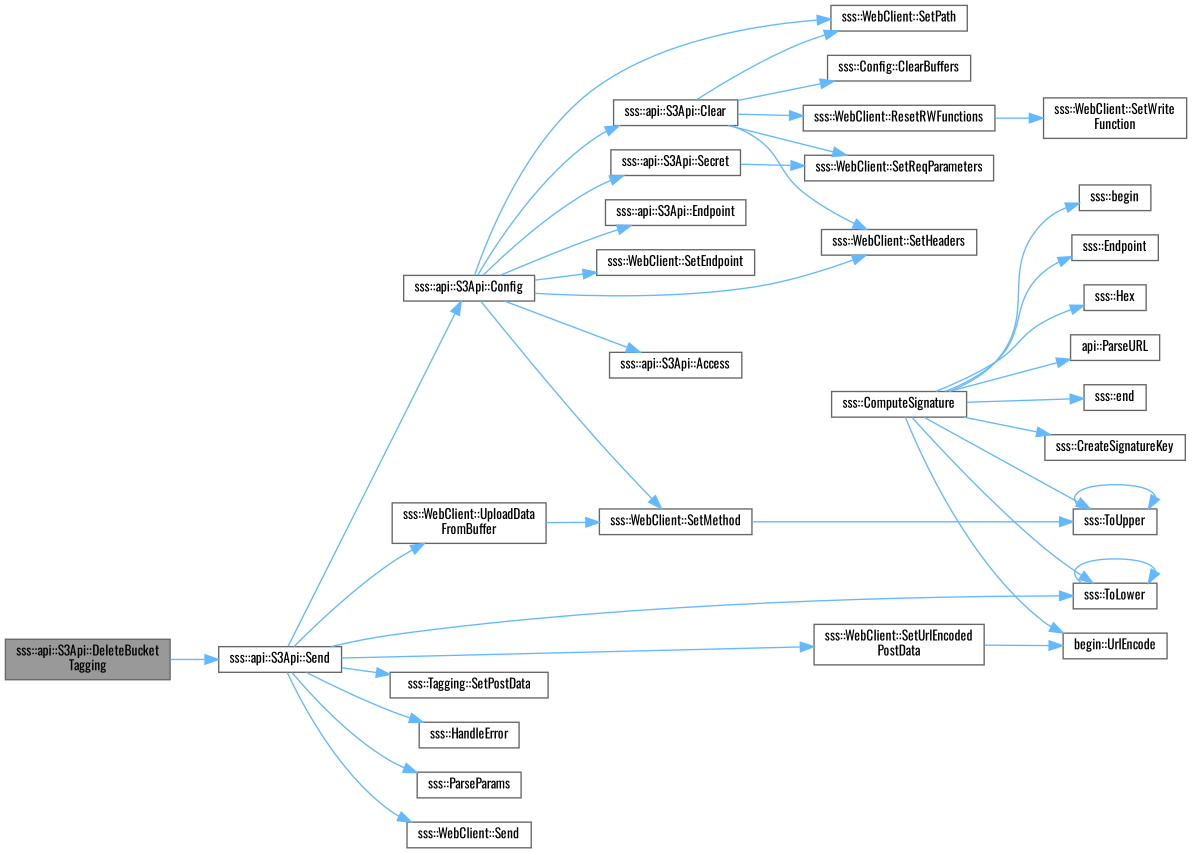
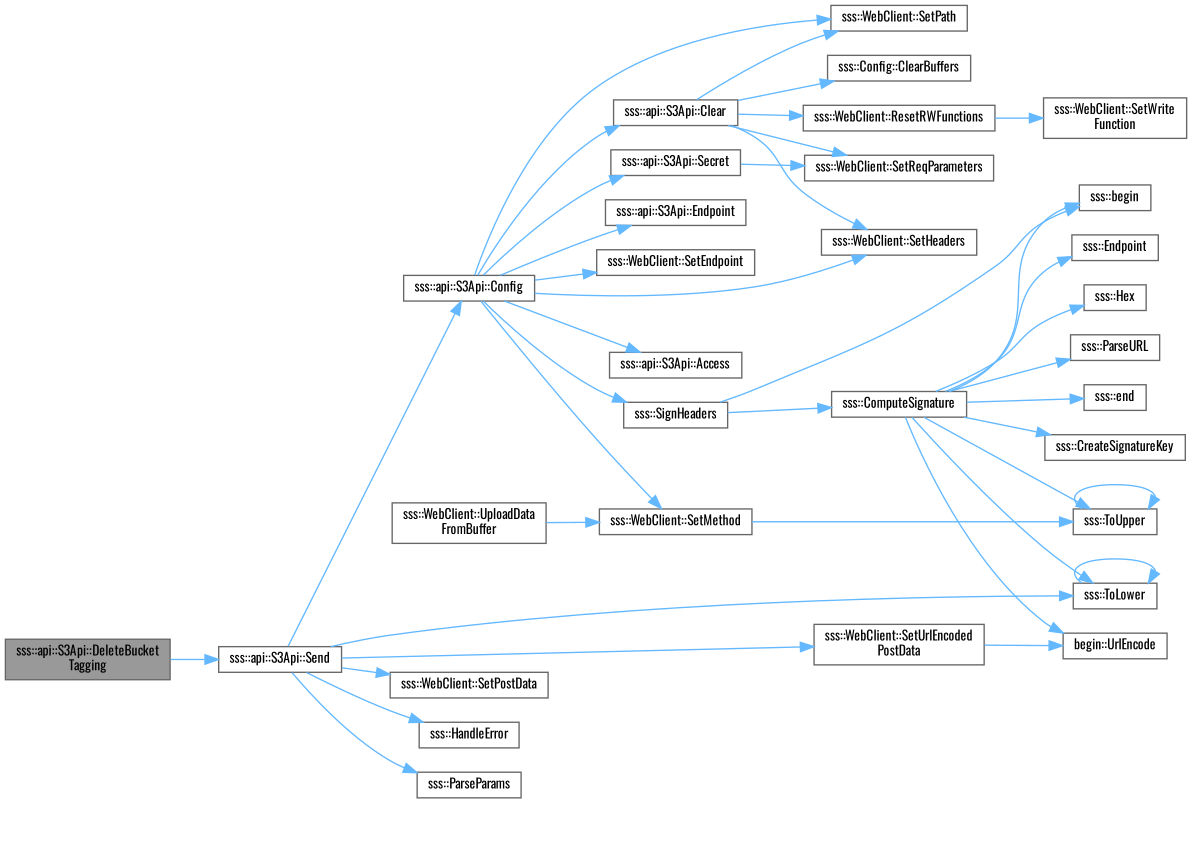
node "api::ParseURL": label "api::ParseURL" -> "sss::ParseURL"
node "sss::SignHeaders": added
edge "sss::api::S3Api::Send" -> "sss::WebClient::UploadData FromBuffer": removed
node "sss::Tagging::SetPostData": label "sss::Tagging::SetPostData" -> "sss::WebClient::SetPostData"
node "sss::WebClient::Send": removed
